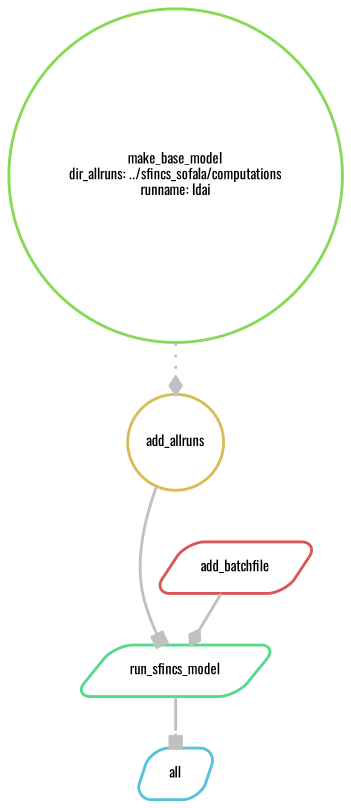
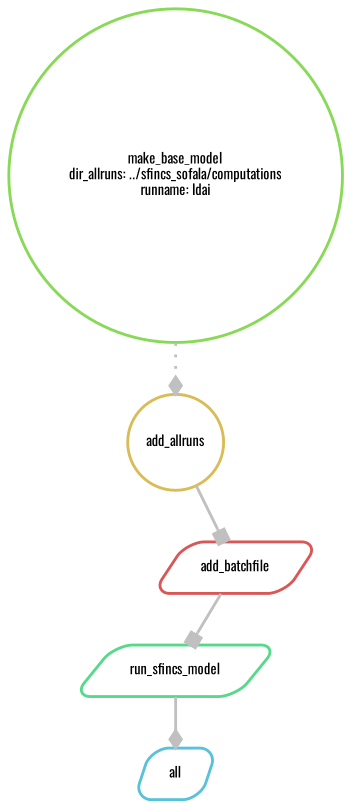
edge "add_allruns" -> "run_sfincs_model": now "add_allruns" -> "add_batchfile"
edge "add_batchfile" -> "run_sfincs_model": arrowhead diamond -> box
edge "run_sfincs_model" -> "all": arrowhead box -> diamond
